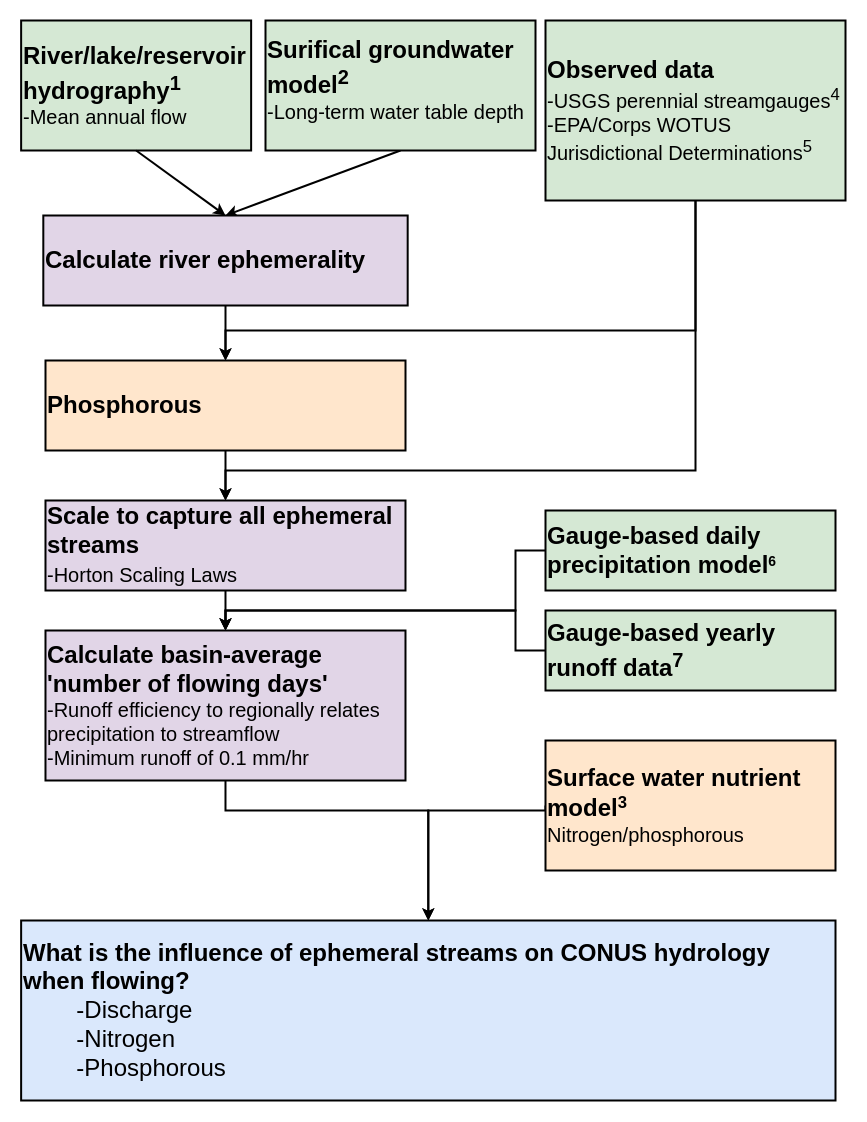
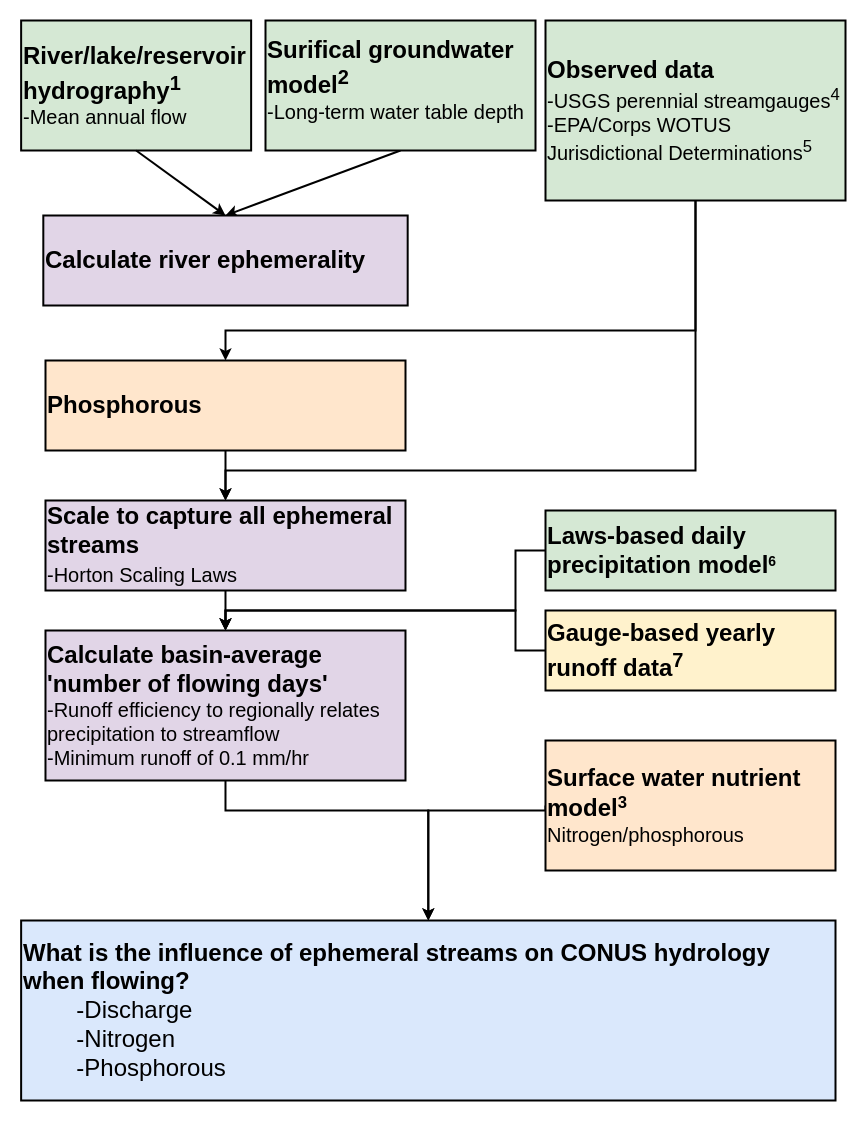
edge "Calculate river ephemerality" -> "Phosphorous": removed
node "Gauge-based daily precipitation model6": label "Gauge-based daily precipitation model6" -> "Laws-based daily precipitation model6"
node "Gauge-based yearly runoff data7": fillcolor #d5e8d4 -> #fff2cc
